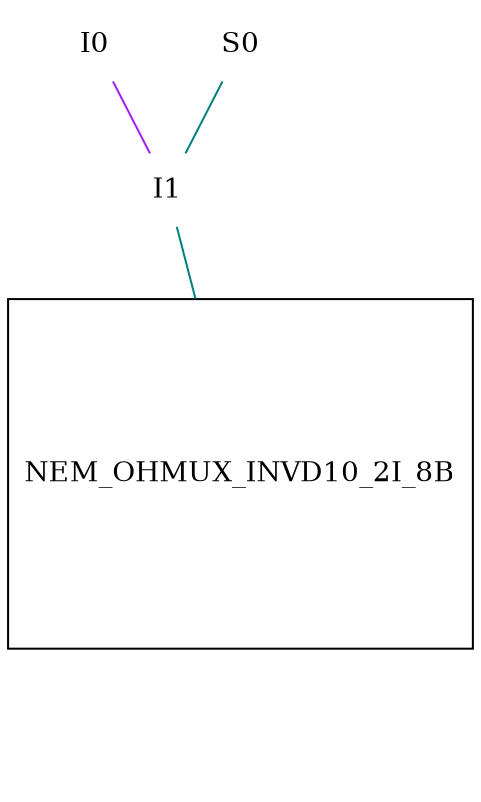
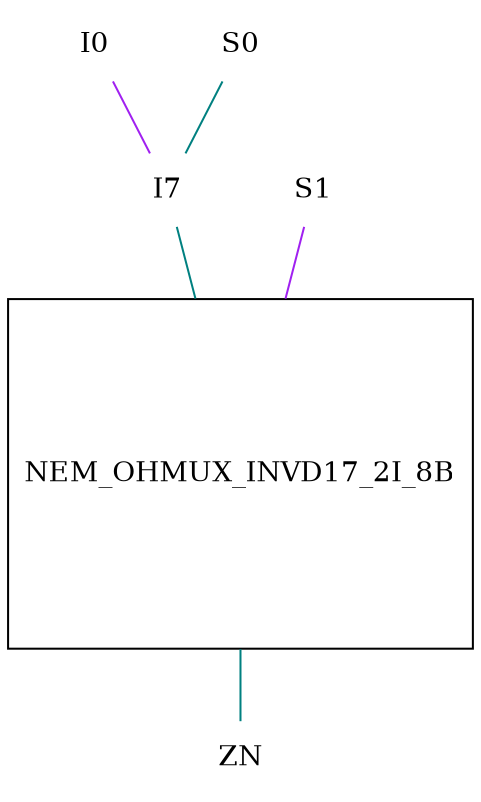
node "I1": label "I1" -> "I7"
node "S1": added
node "NEM_OHMUX_INVD10_2I_8B": label "NEM_OHMUX_INVD10_2I_8B" -> "NEM_OHMUX_INVD17_2I_8B"
node "ZN": added
